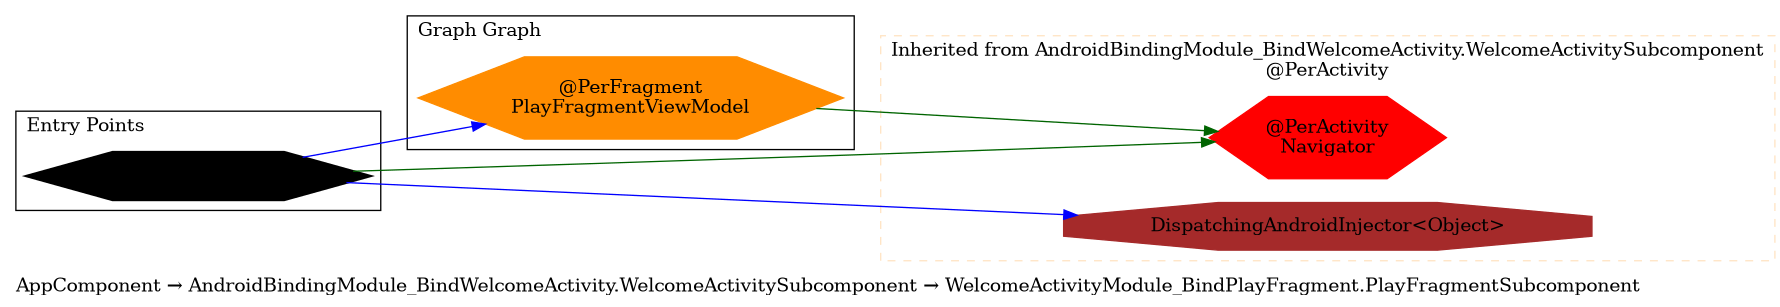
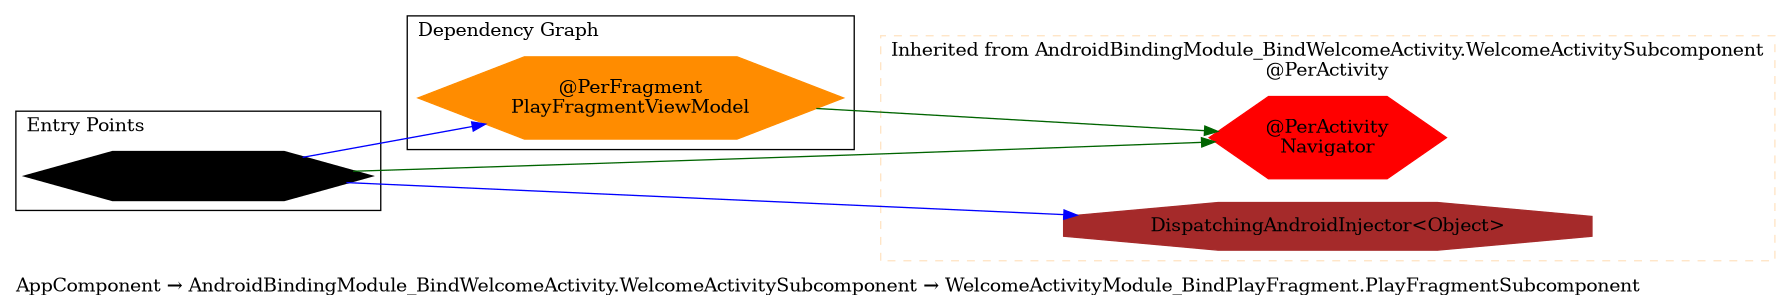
cluster "Graph Graph": label "Graph Graph" -> "Dependency Graph"
